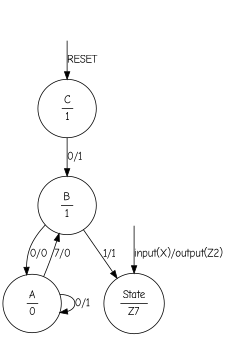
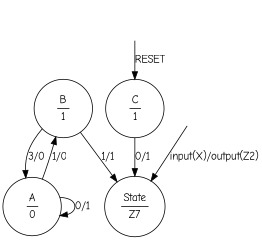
edge "C" -> "B": now "C" -> "State"
edge "B" -> "A": label "0/0" -> "3/0"
edge "A" -> "B": label "7/0" -> "1/0"
